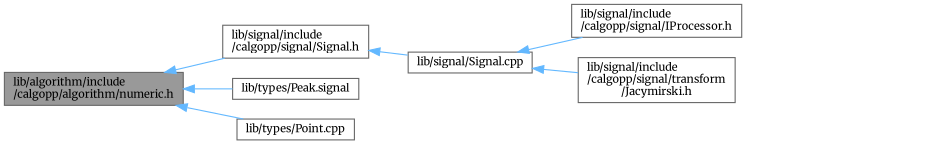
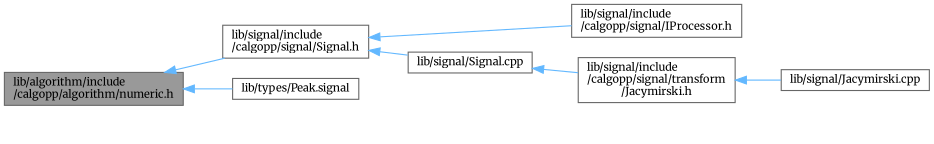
edge "lib/signal/include /calgopp/signal/IProcessor.h" -> "lib/signal/Signal.cpp": now "lib/signal/include /calgopp/signal/IProcessor.h" -> "lib/signal/include /calgopp/signal/Signal.h"
node "lib/signal/Jacymirski.cpp": added
node "lib/types/Point.cpp": removed
